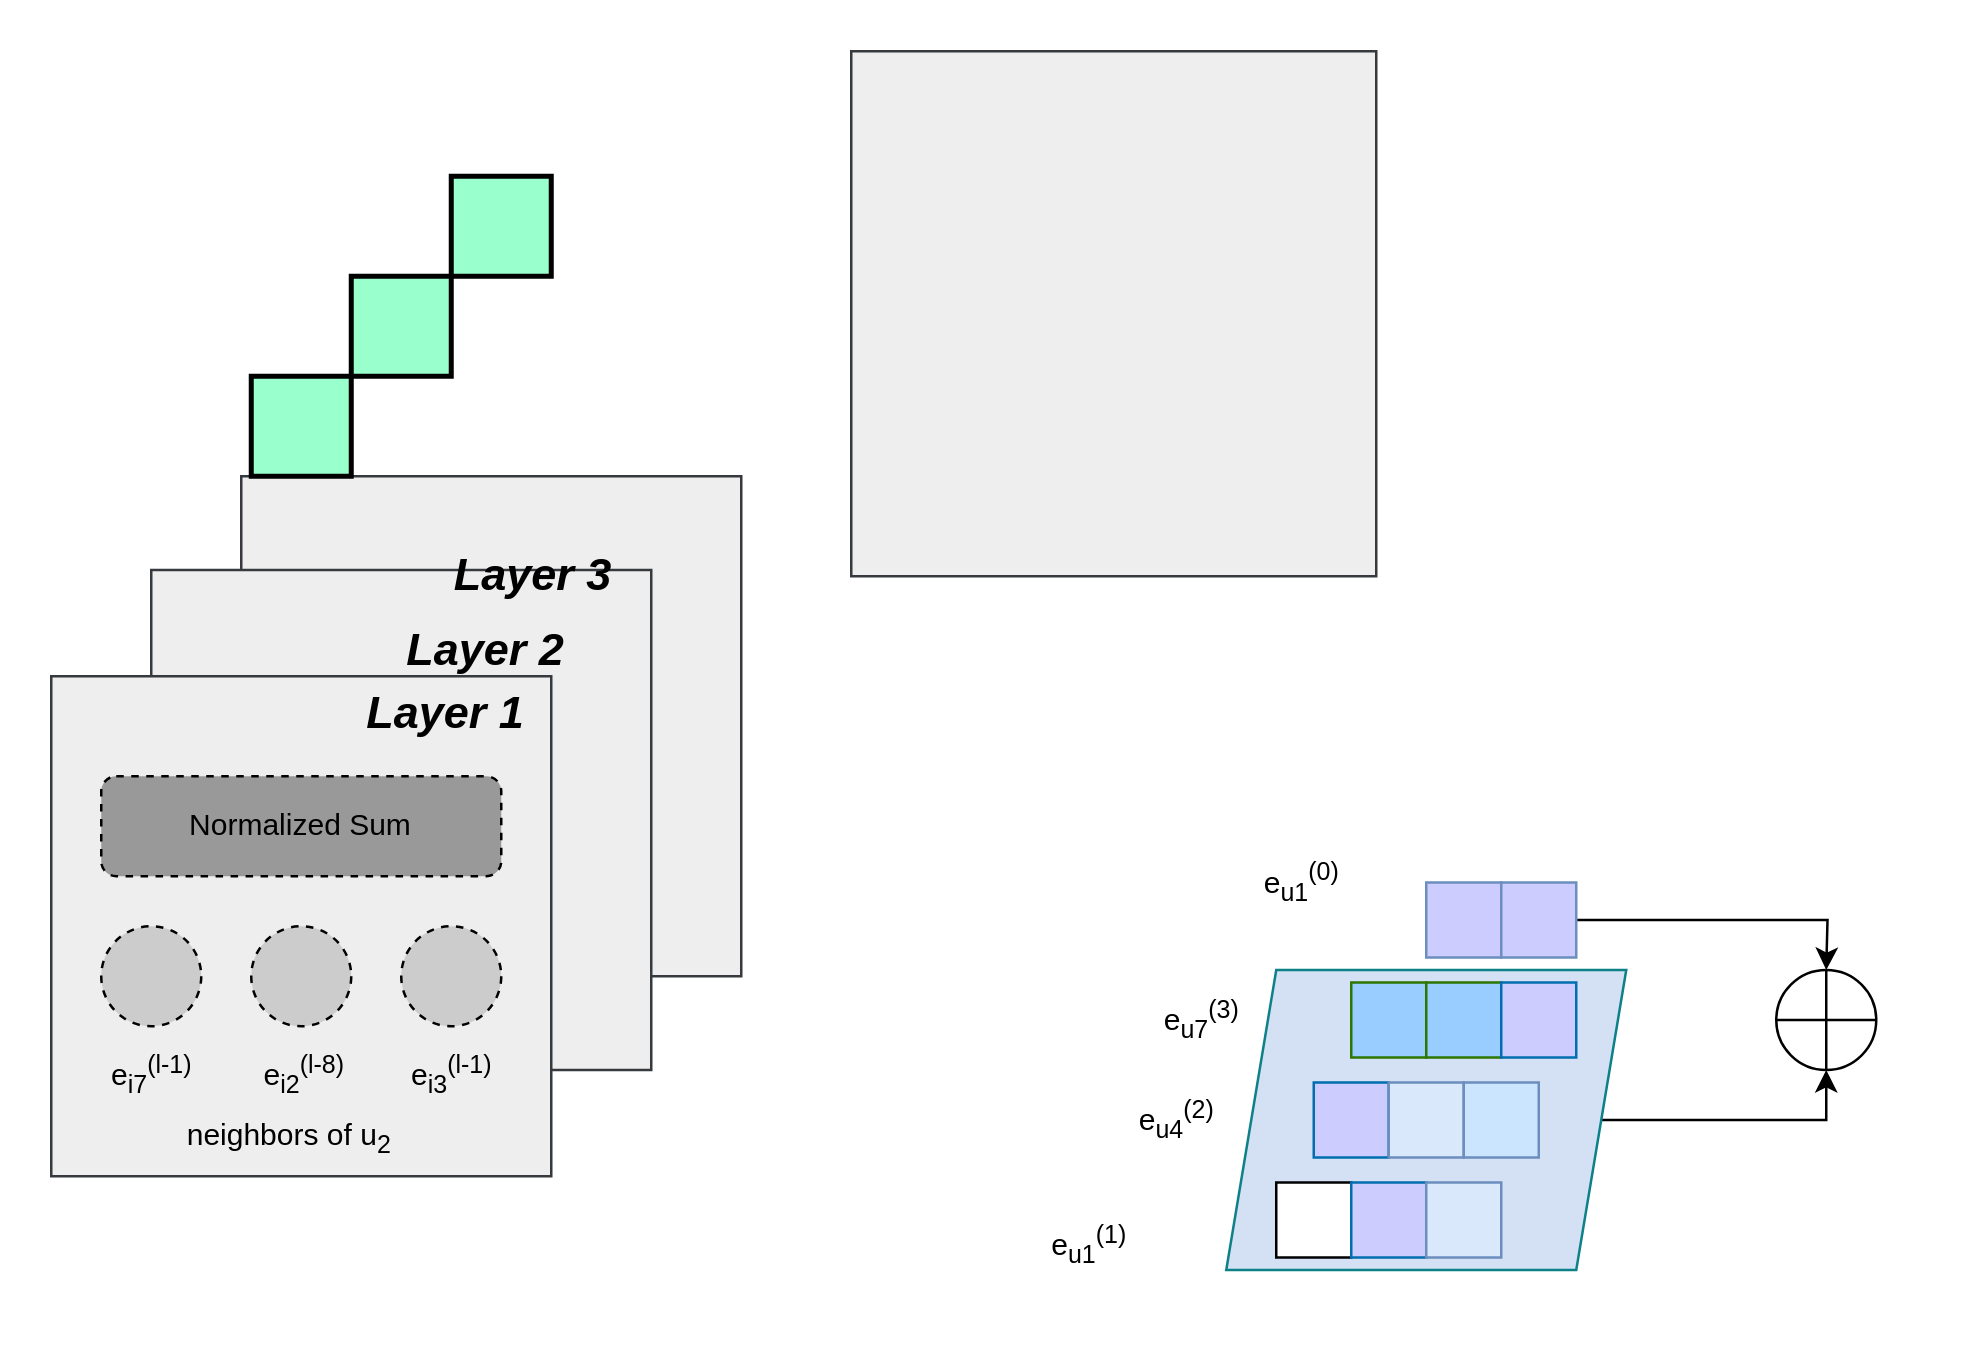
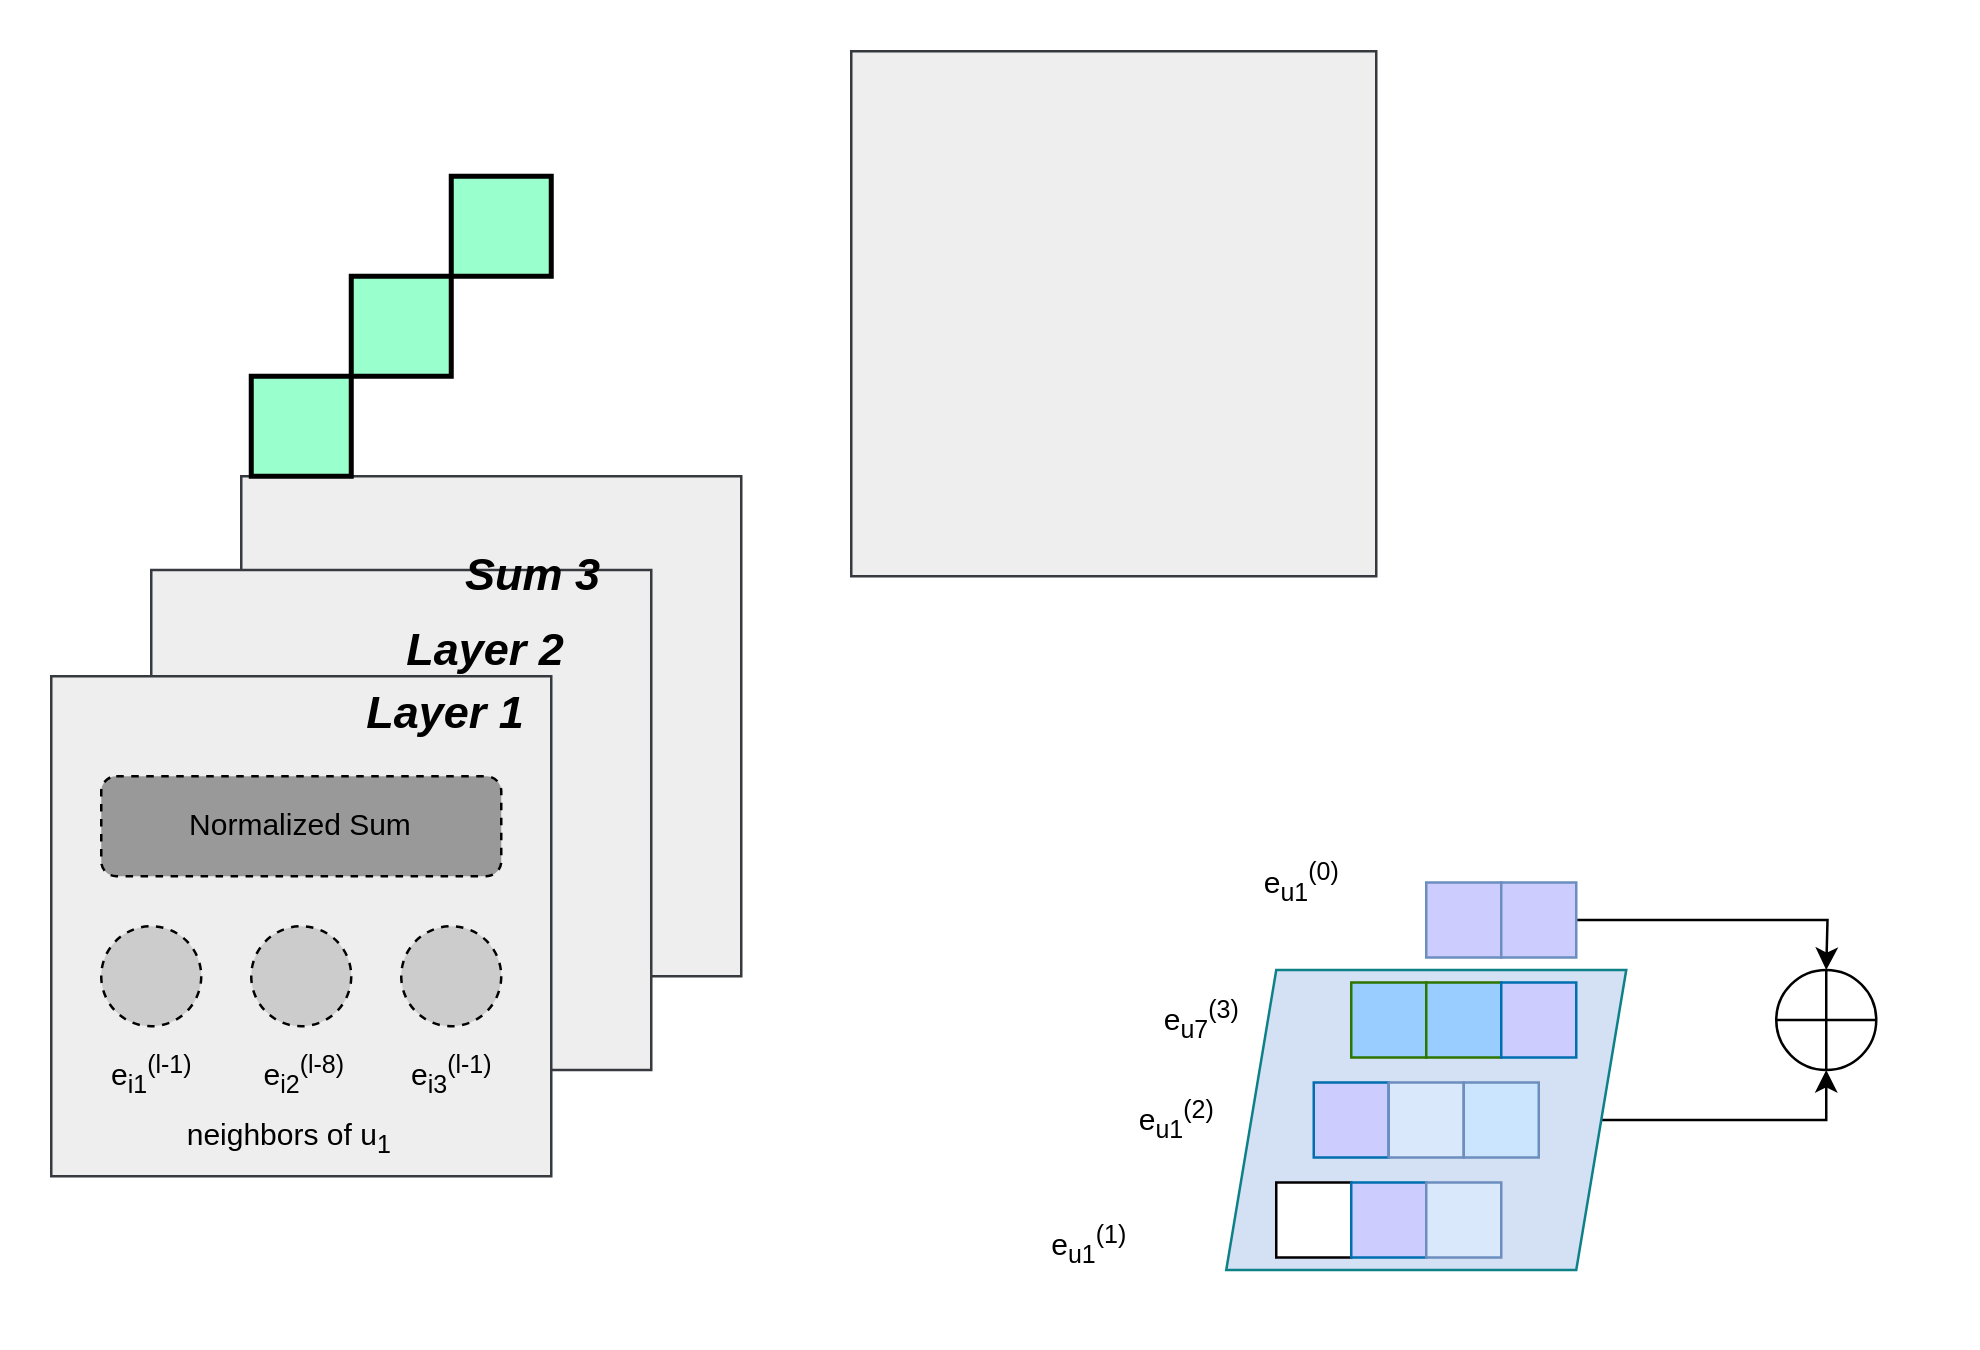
node "Layer 3": label "Layer 3" -> "Sum 3"
node "ei7(l-1)": label "ei7(l-1)" -> "ei1(l-1)"
node "eu4(2)": label "eu4(2)" -> "eu1(2)"
node "neighbors of u2": label "neighbors of u2" -> "neighbors of u1"
